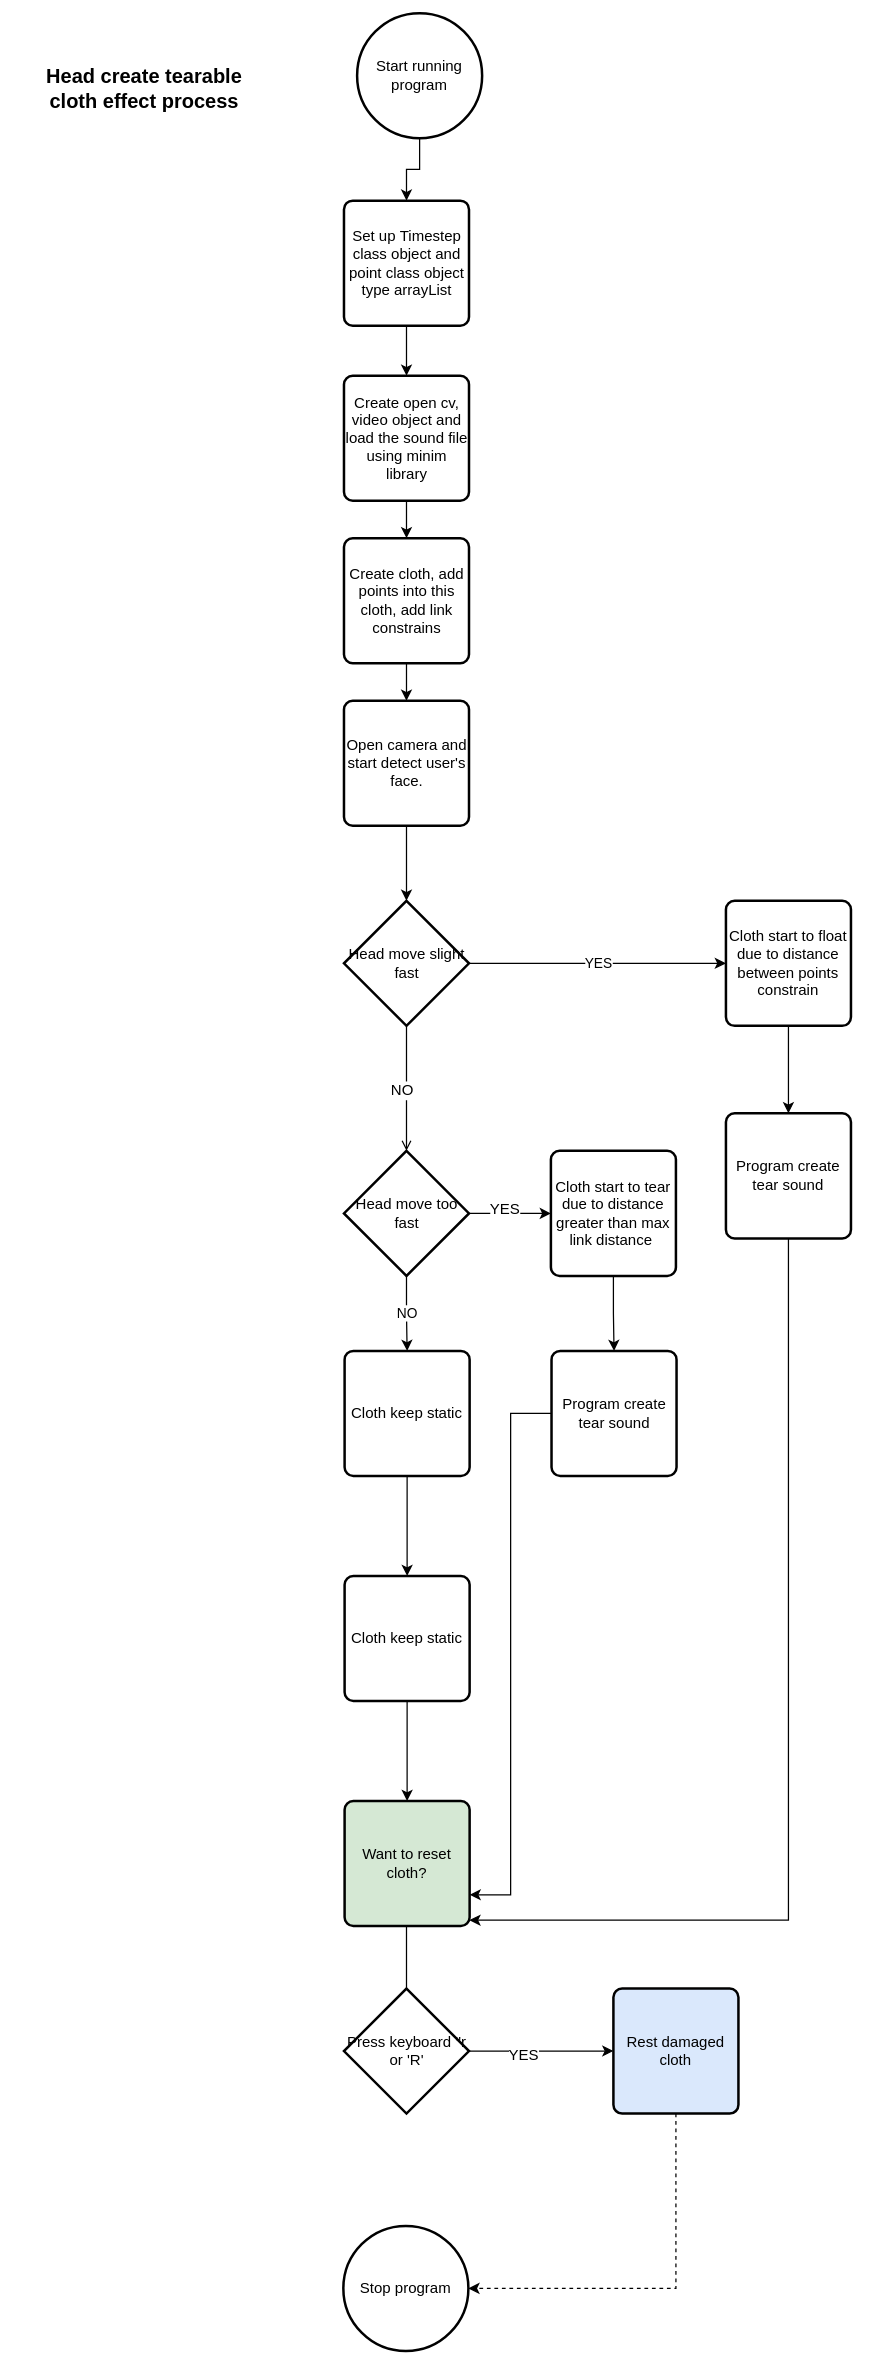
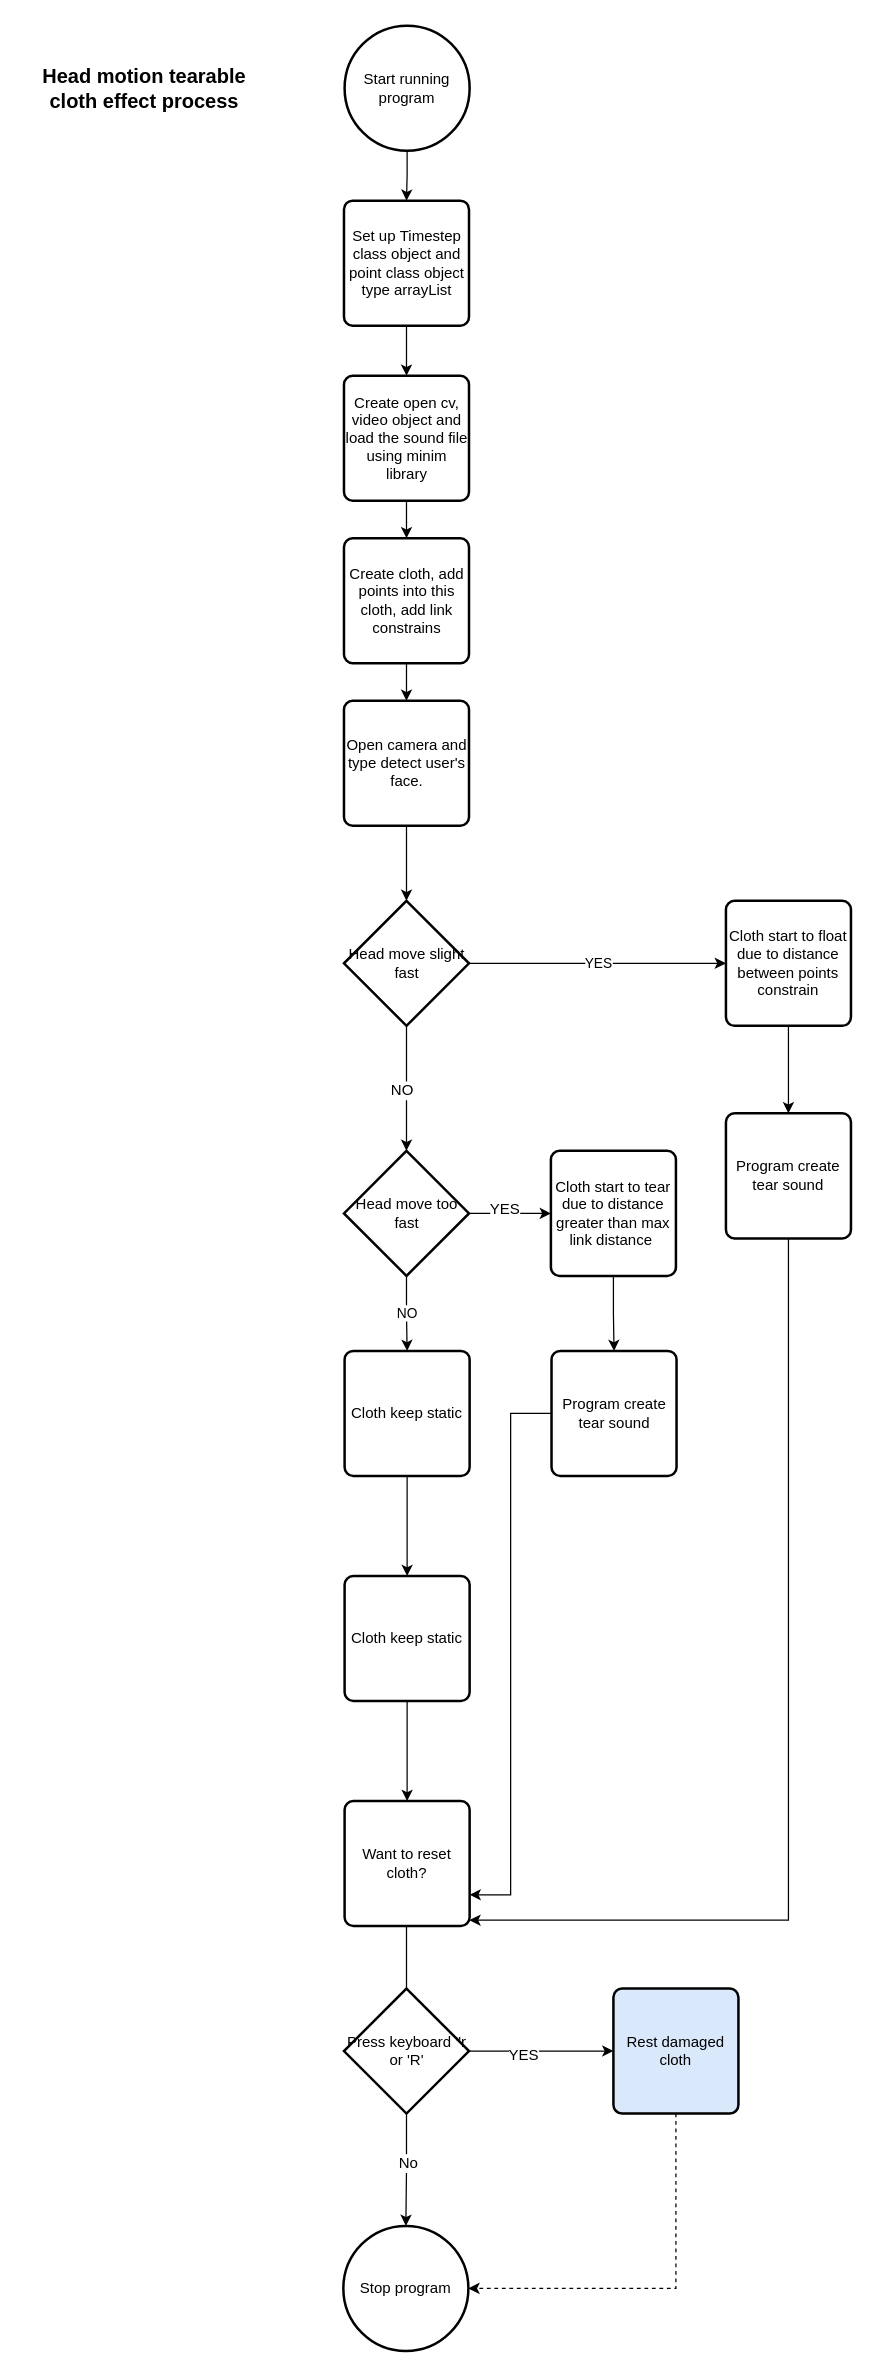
node "Start running program": moved (419, 76) -> (407, 88)
node "Head create tearable cloth effect process": label "Head create tearable cloth effect process" -> "Head motion tearable cloth effect process"
node "Open camera and start detect user's face.": label "Open camera and start detect user's face." -> "Open camera and type detect user's face."
edge "Head move slight fast" -> "Head move too fast": arrowhead open -> classic
node "Want to reset cloth?": fillcolor #d5e8d4 -> #ffffff
edge "Press keyboard ''r or 'R'" -> "Stop program": added, label "No"
